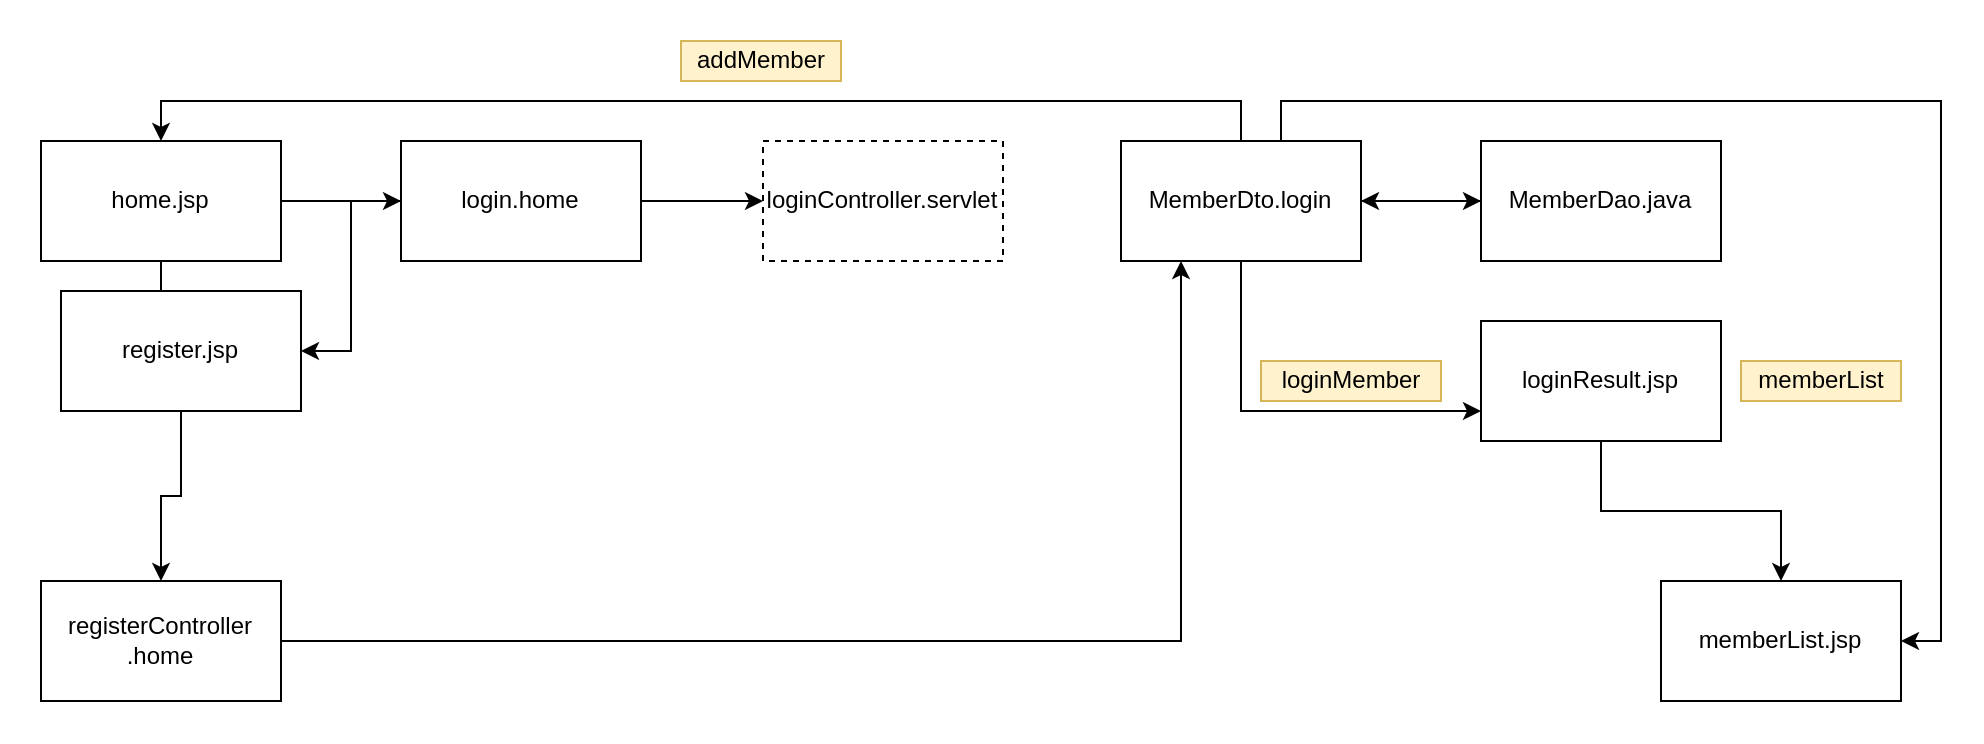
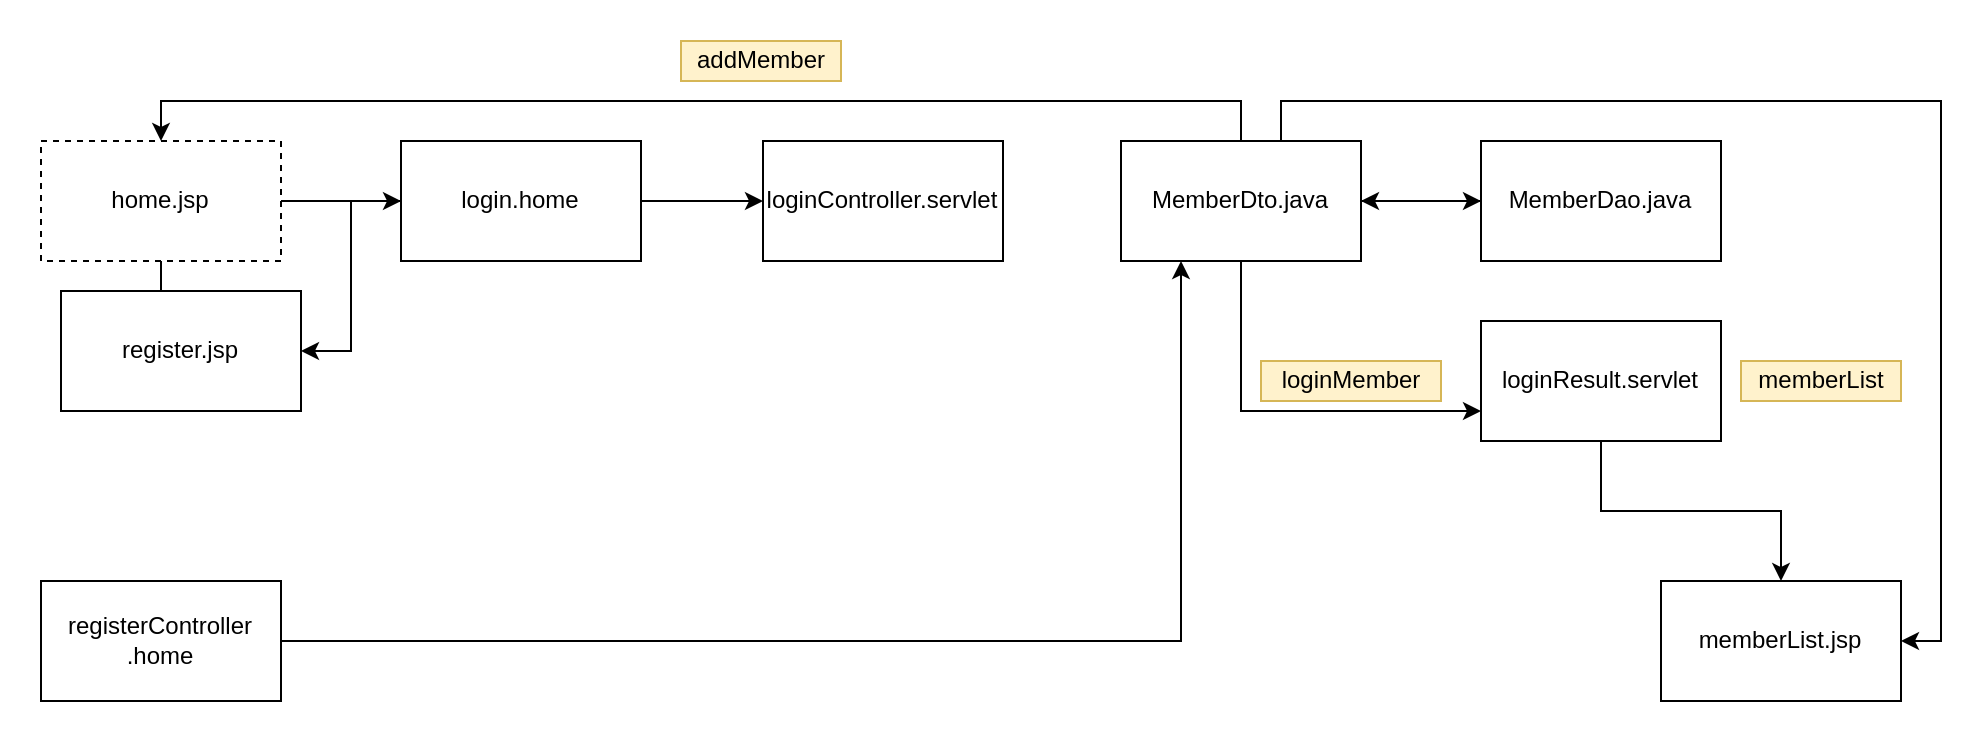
node "home.jsp": style solid -> dashed
node "loginController.servlet": style dashed -> solid
node "MemberDto.login": label "MemberDto.login" -> "MemberDto.java"
node "loginResult.jsp": label "loginResult.jsp" -> "loginResult.servlet"
edge "register.jsp" -> "registerController .home": removed
